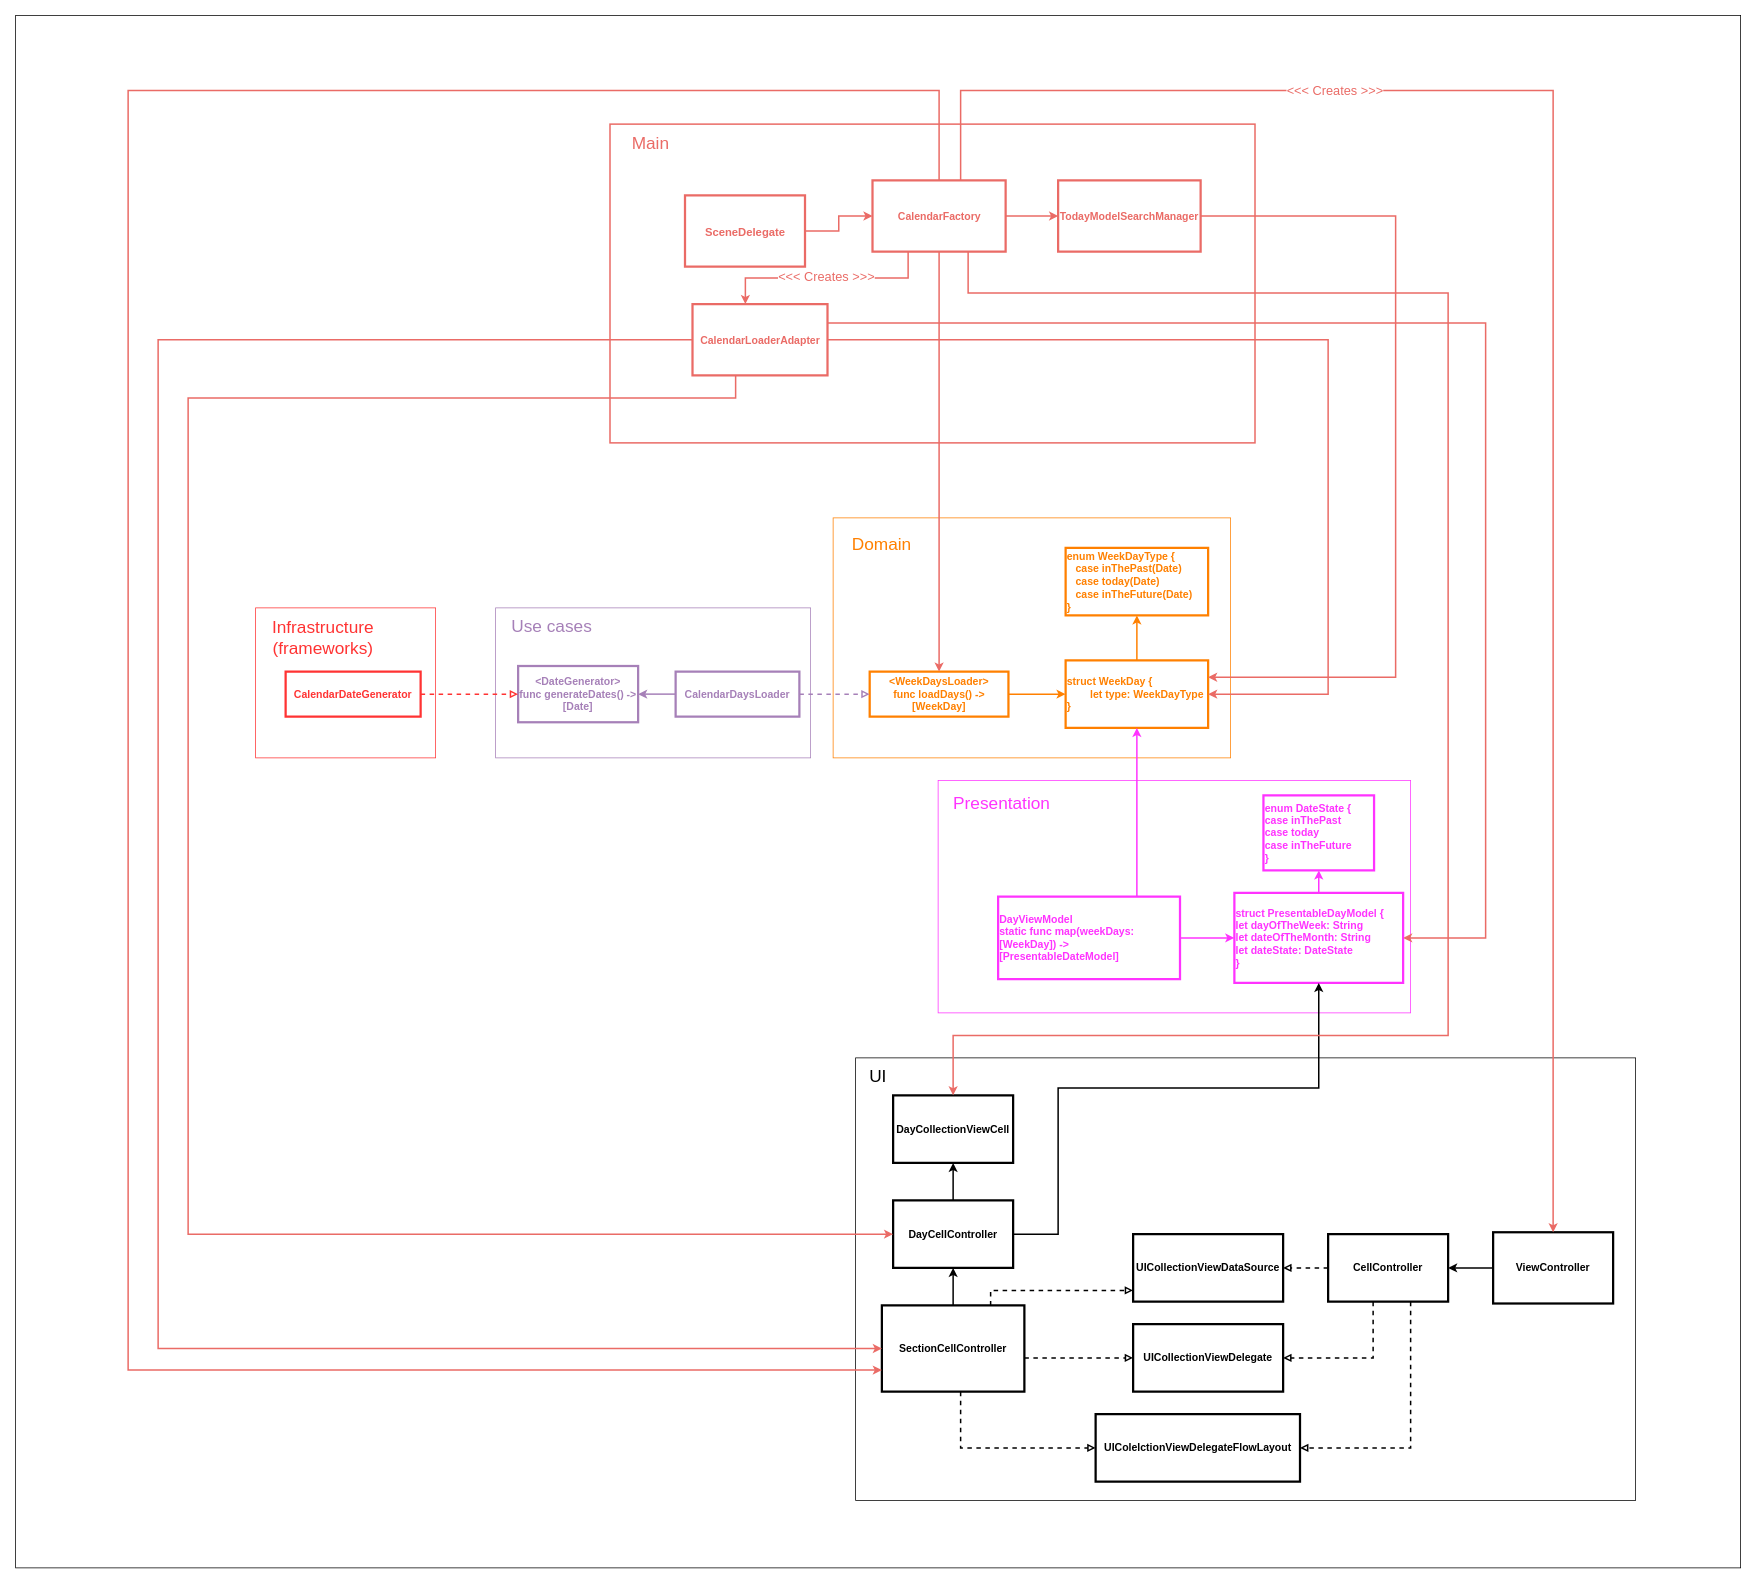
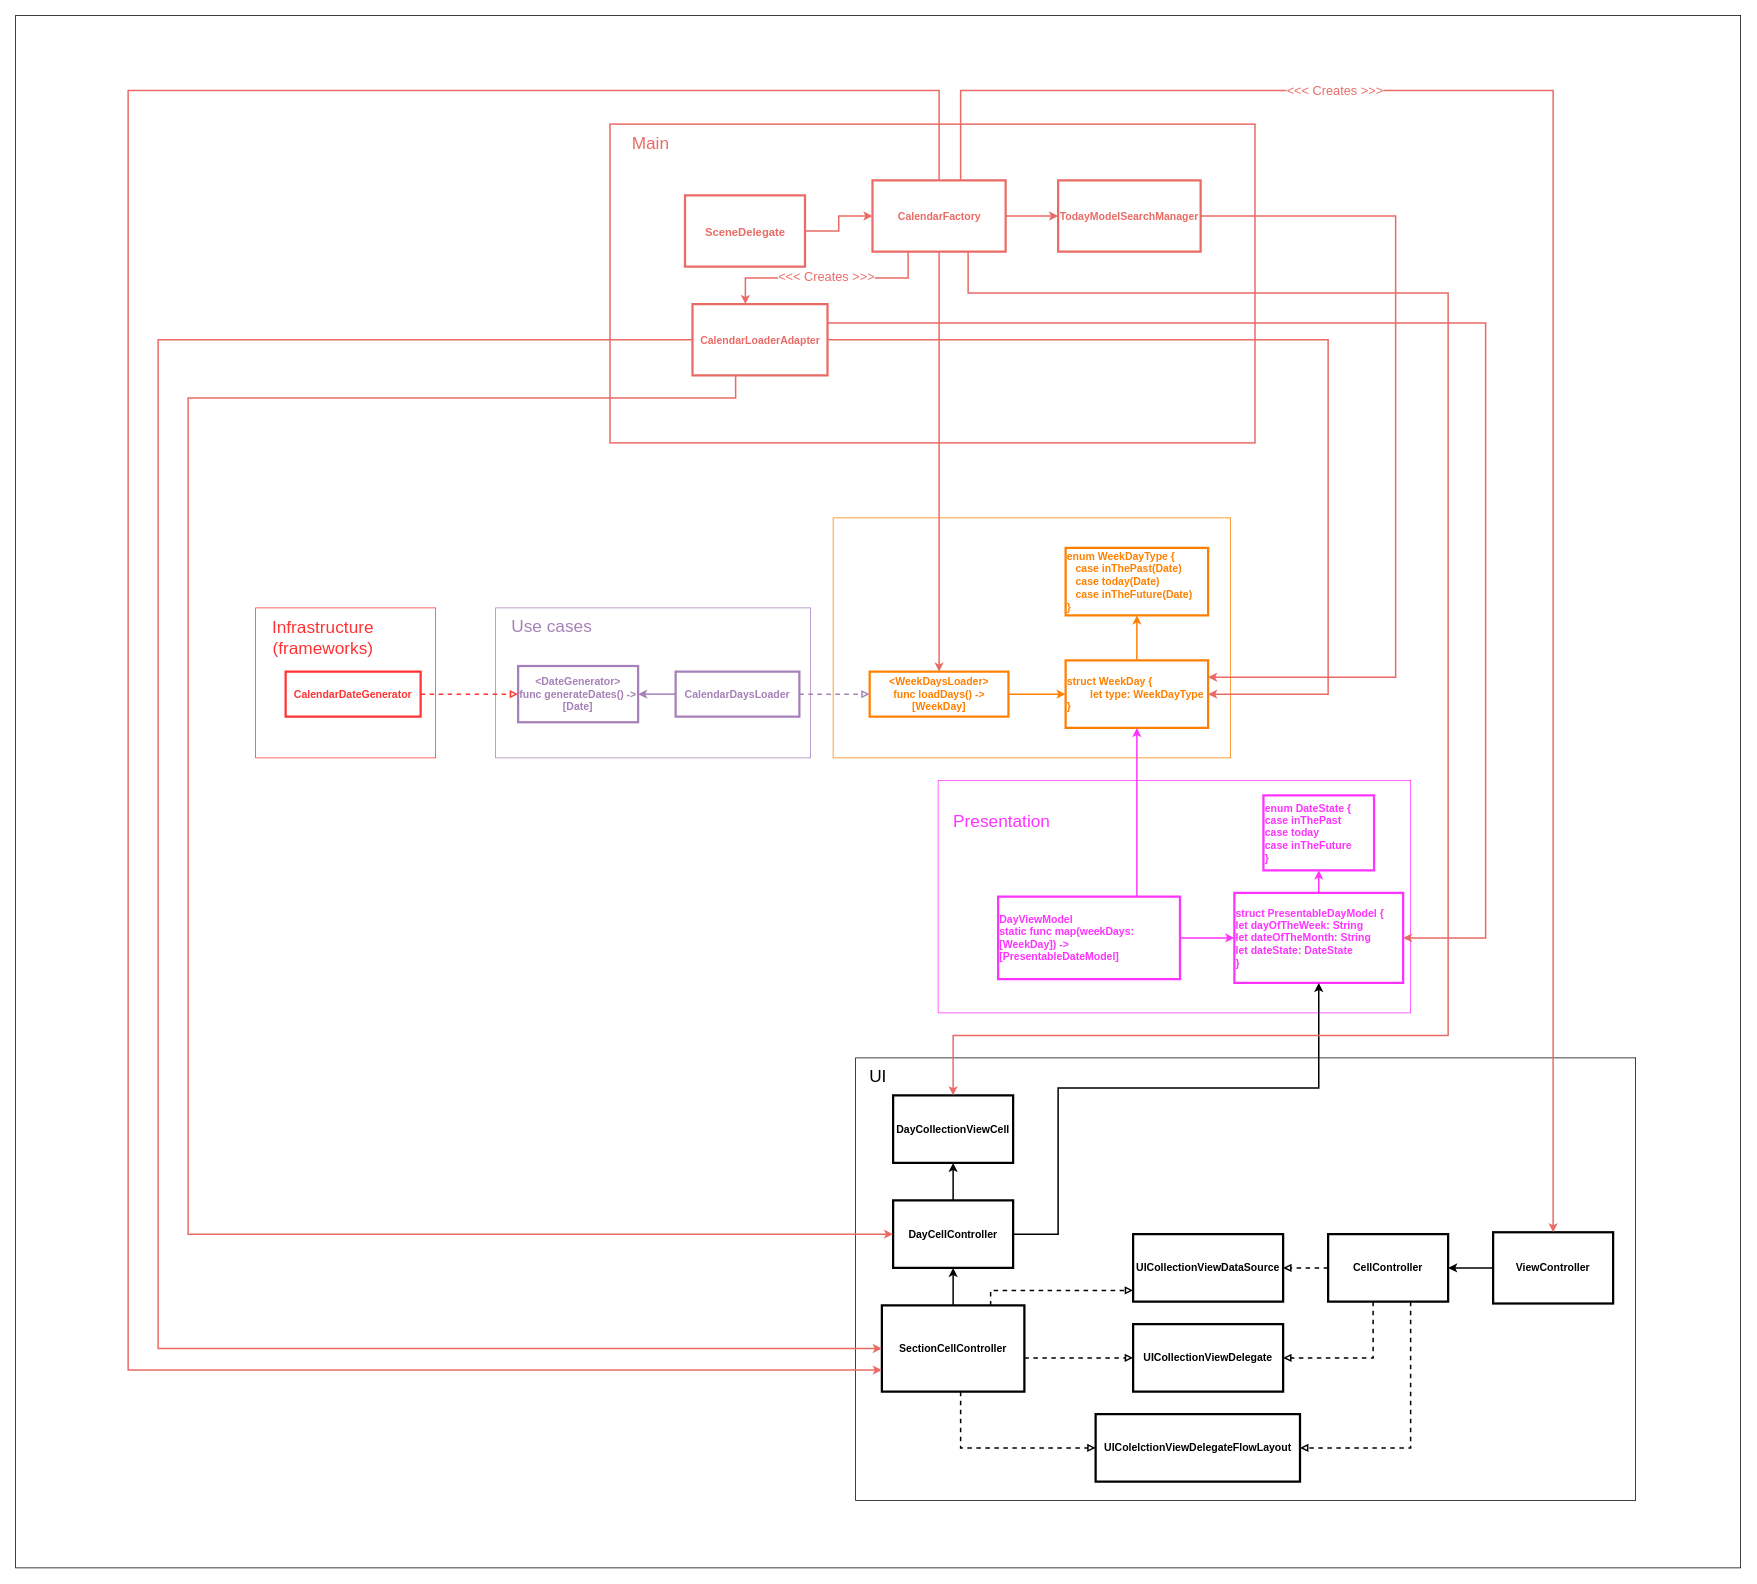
node "Domain": removed
node "Presentation": moved (1002, 803) -> (1002, 822)
